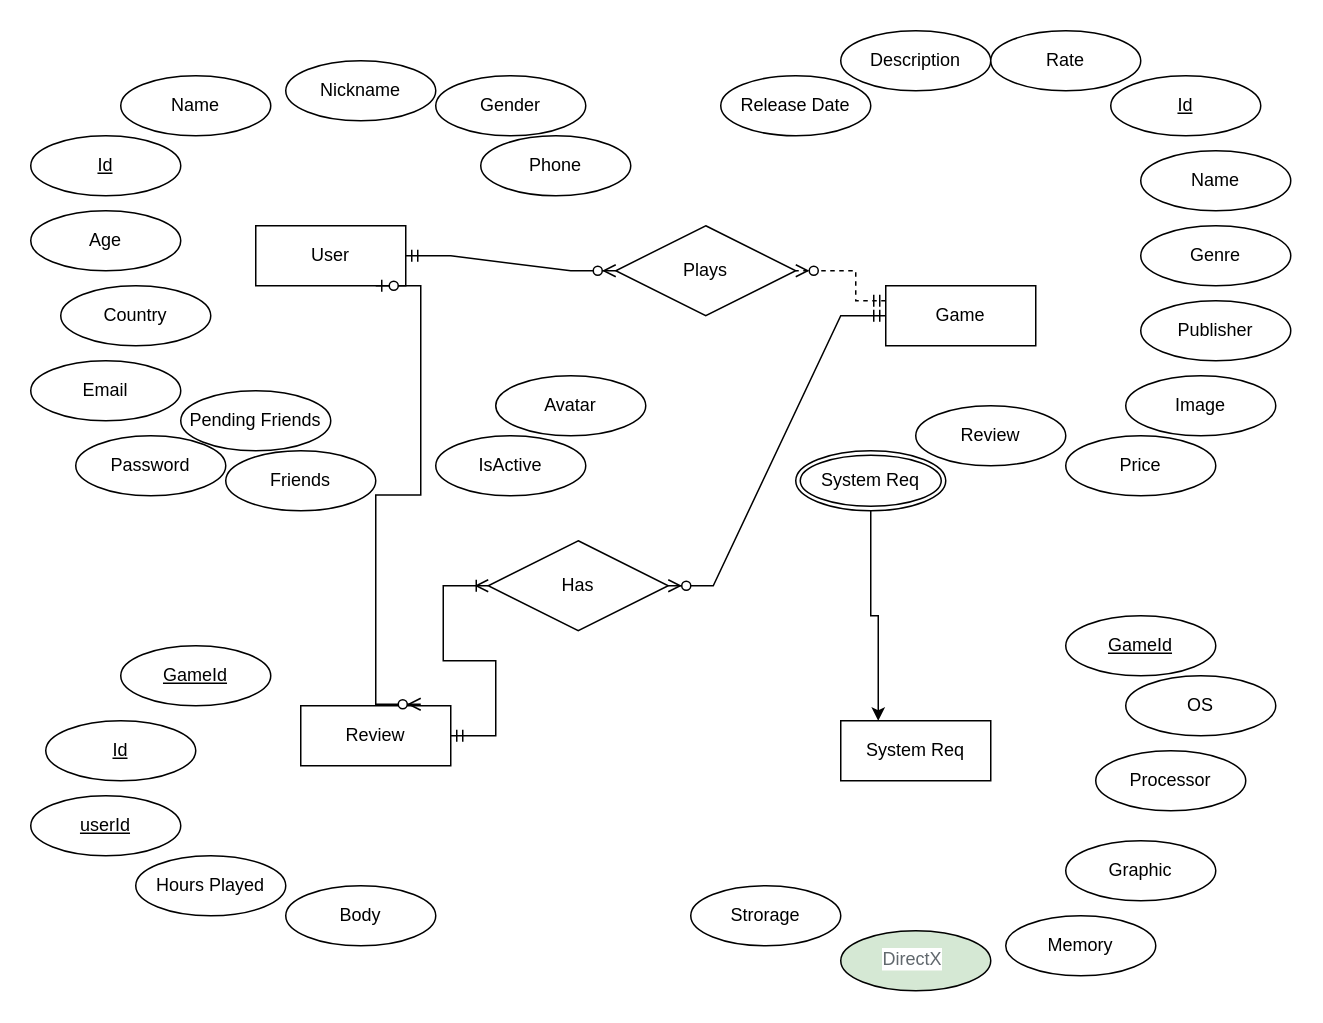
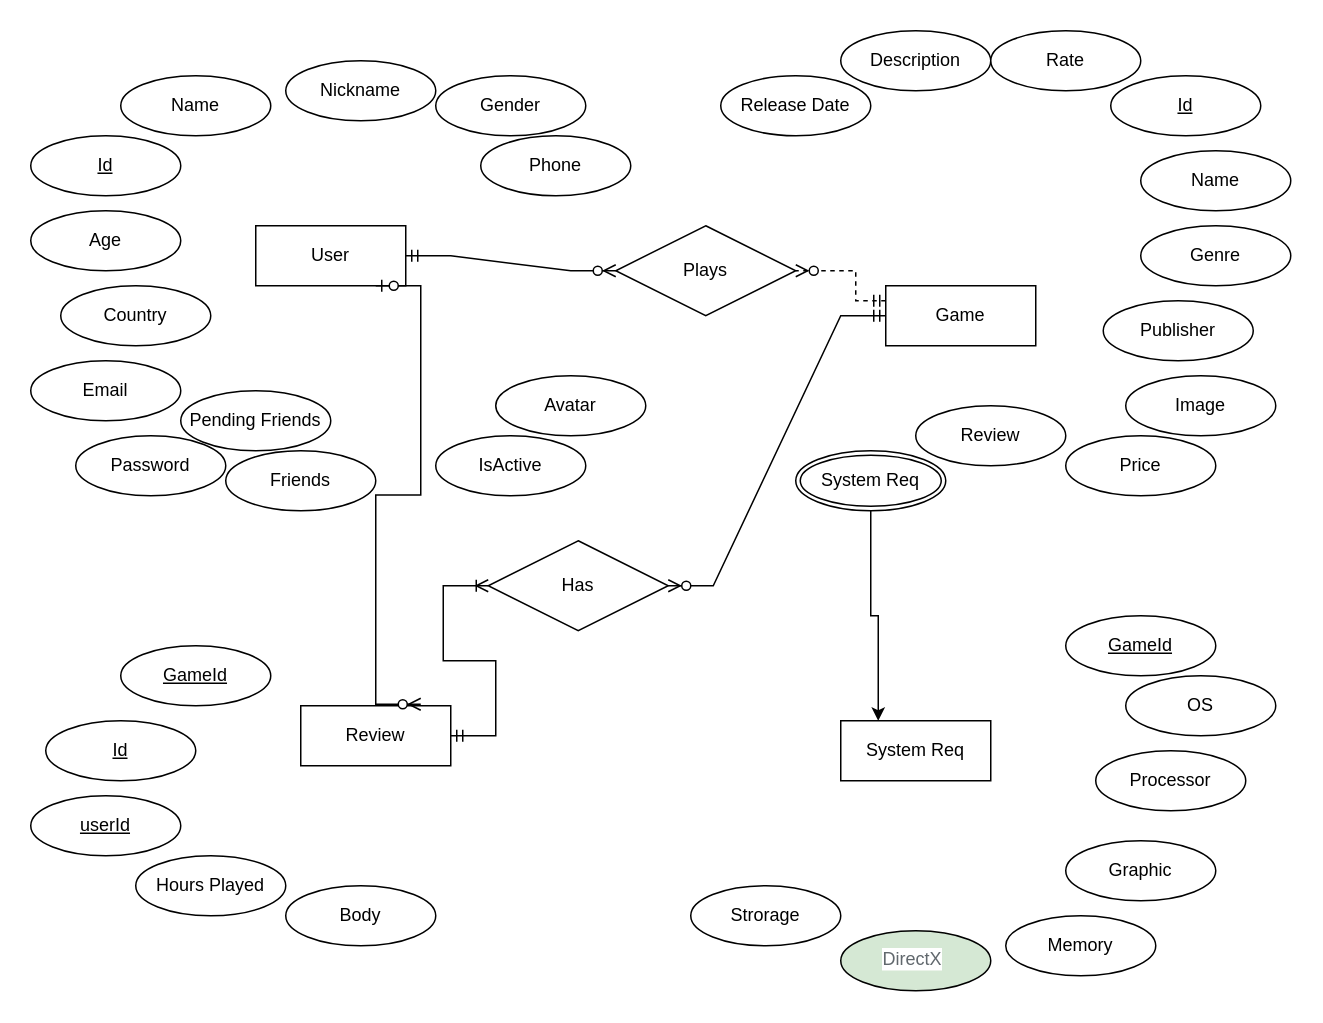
node "Publisher": moved (1216, 331) -> (1178, 331)
